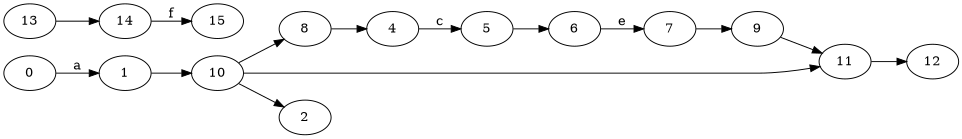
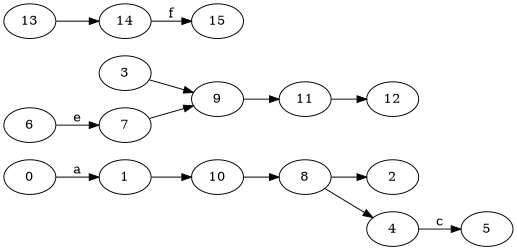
edge "5" -> "6": removed
node "3": added
edge "10" -> "11": removed
edge "10" -> "2": now "8" -> "2"
